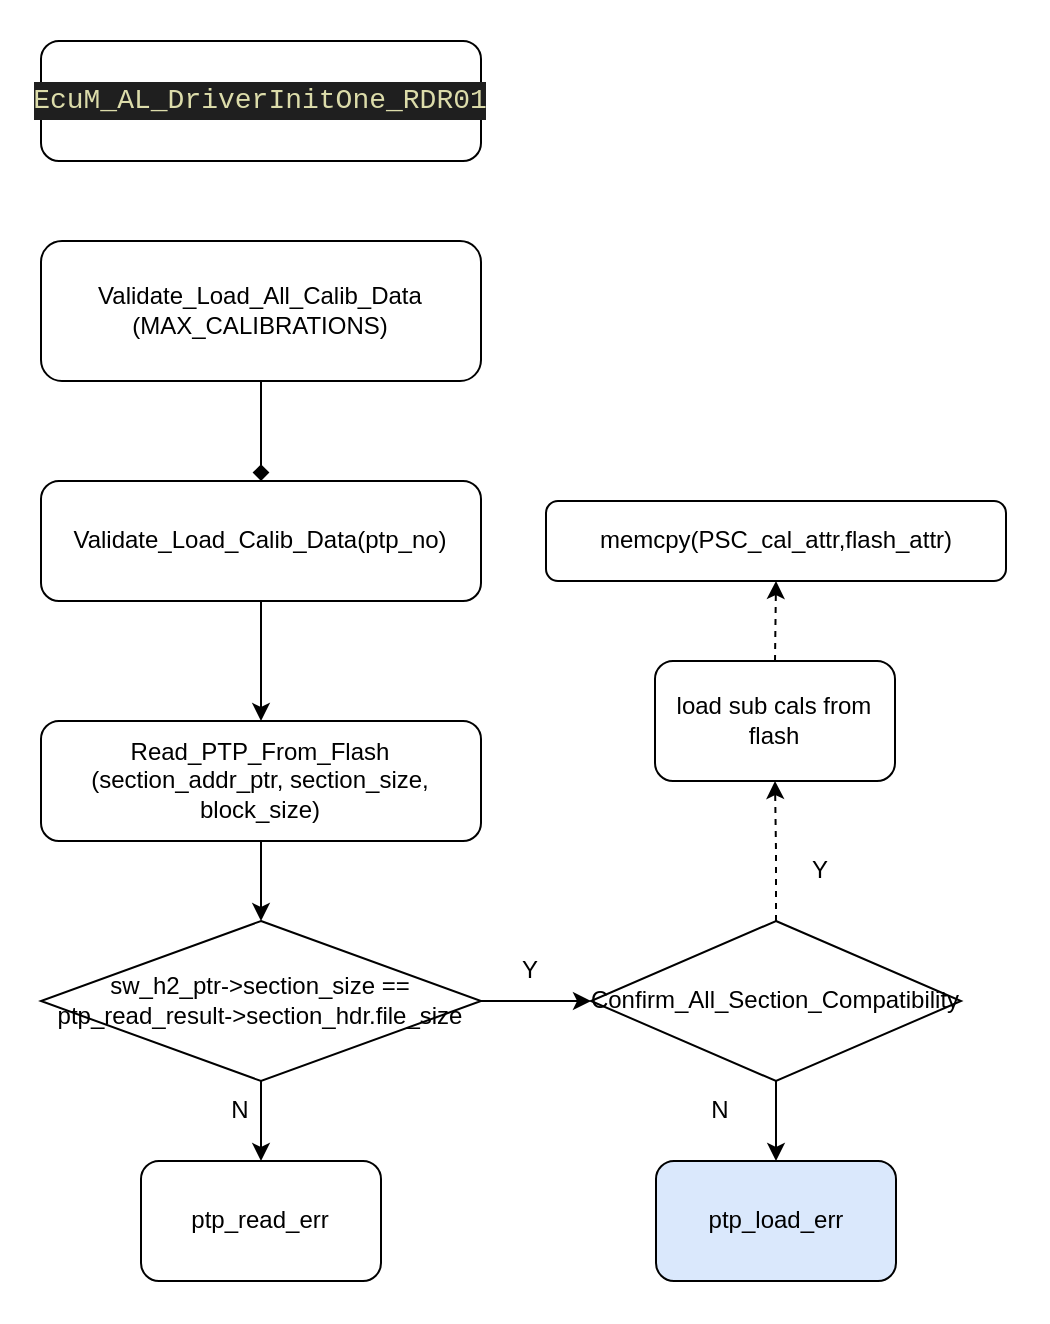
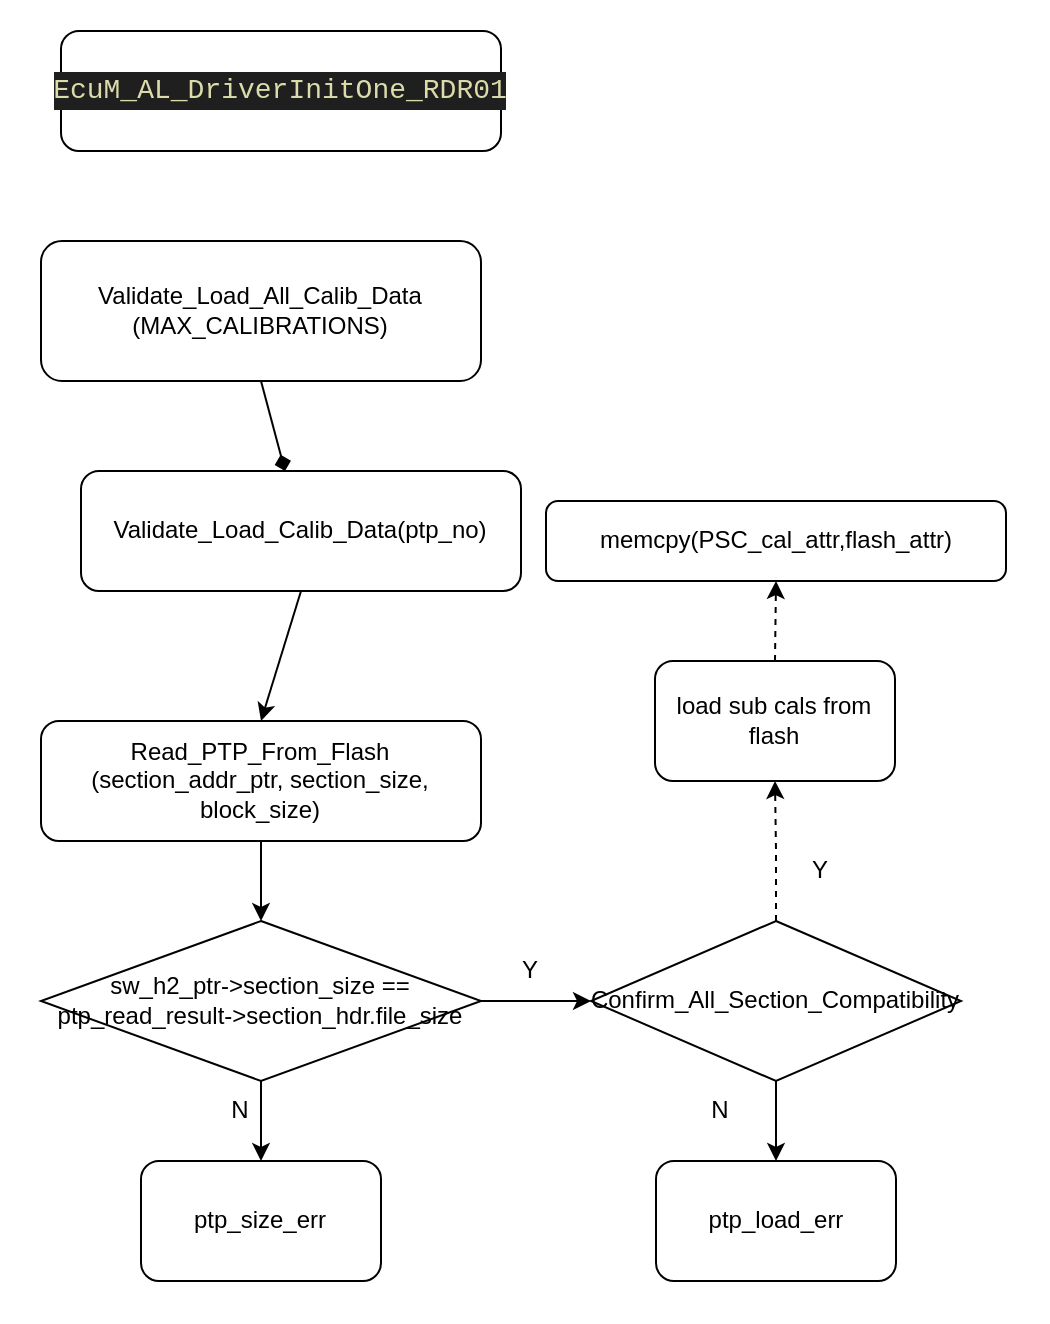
node "EcuM_AL_DriverInitOne_RDR01": moved (261, 101) -> (281, 91)
node "Validate_Load_Calib_Data(ptp_no)": moved (261, 541) -> (301, 531)
node "ptp_read_err": label "ptp_read_err" -> "ptp_size_err"
node "ptp_load_err": fillcolor #dae8fc -> #ffffff
